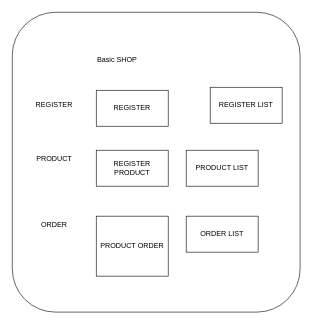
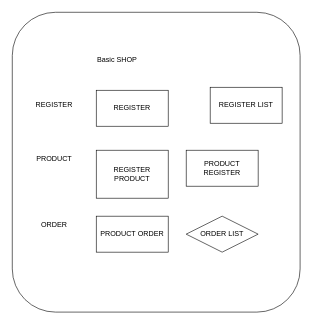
node "REGISTER PRODUCT": size 72x36 -> 72x48
node "PRODUCT LIST": label "PRODUCT LIST" -> "PRODUCT REGISTER"
node "ORDER LIST": shape rectangle -> diamond
node "PRODUCT ORDER": size 72x60 -> 72x36
